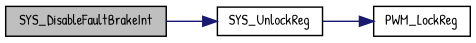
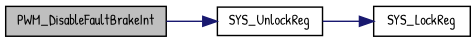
node "SYS_DisableFaultBrakeInt": label "SYS_DisableFaultBrakeInt" -> "PWM_DisableFaultBrakeInt"
node "PWM_LockReg": label "PWM_LockReg" -> "SYS_LockReg"
